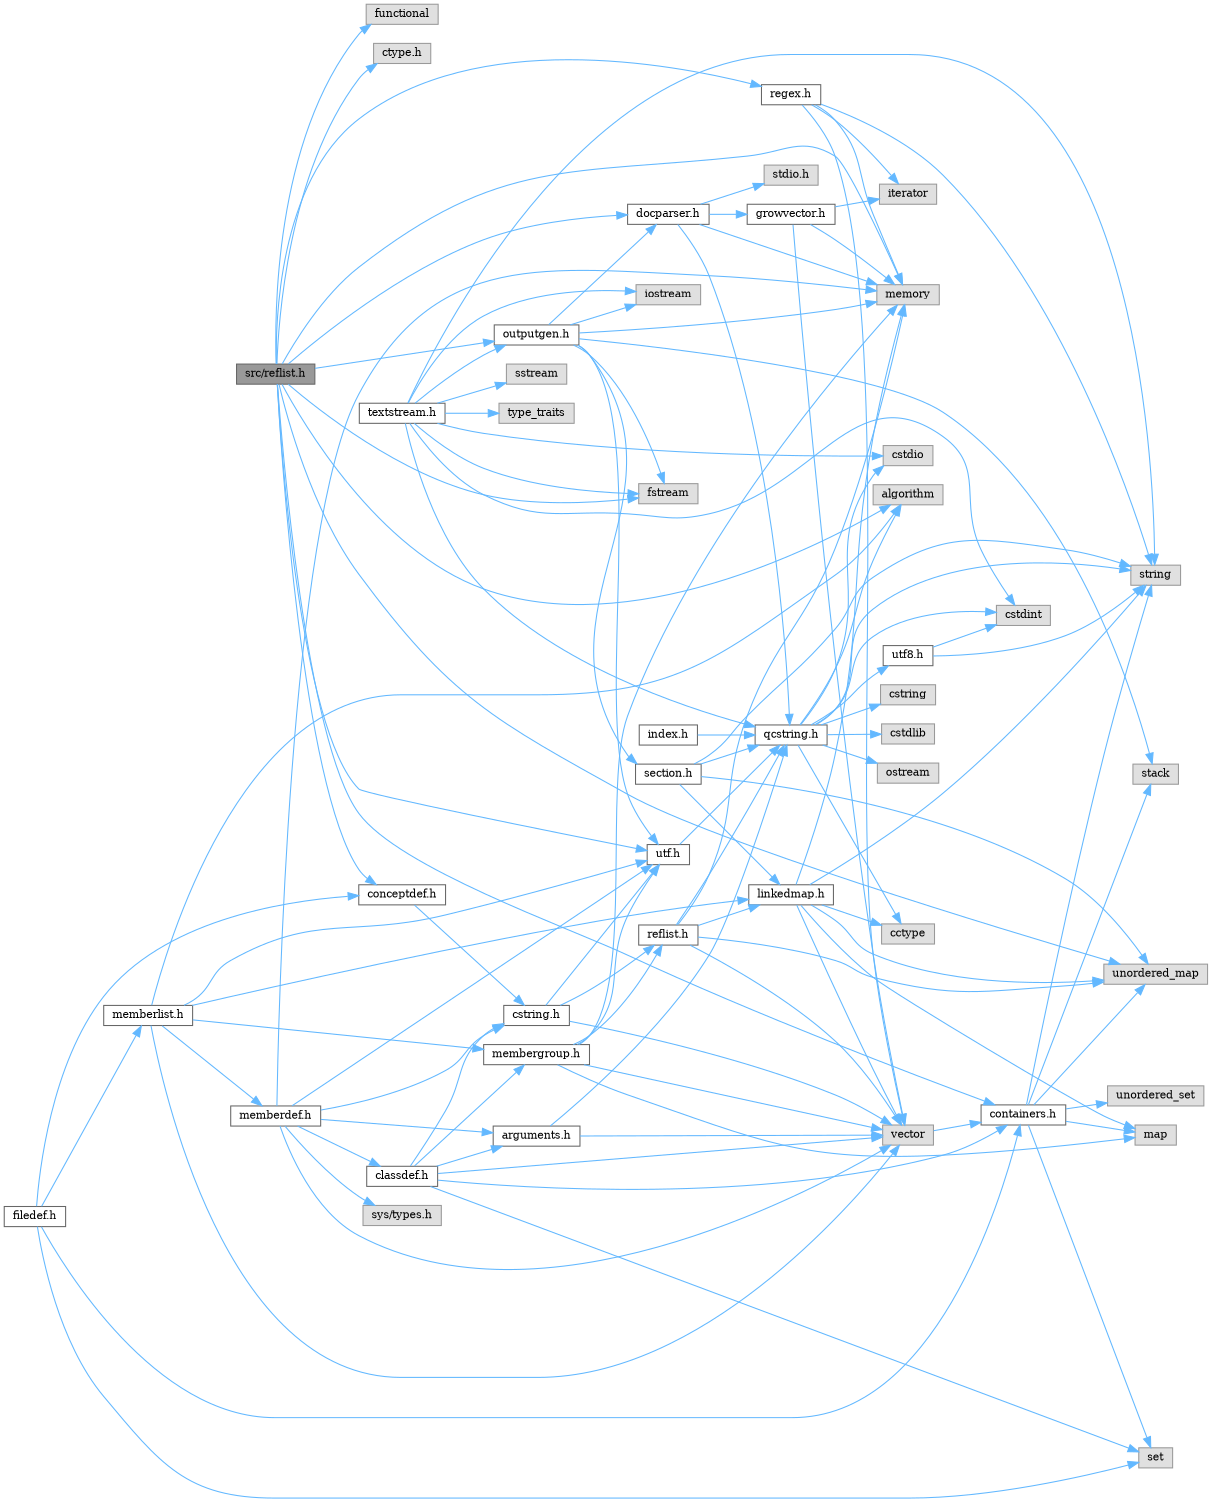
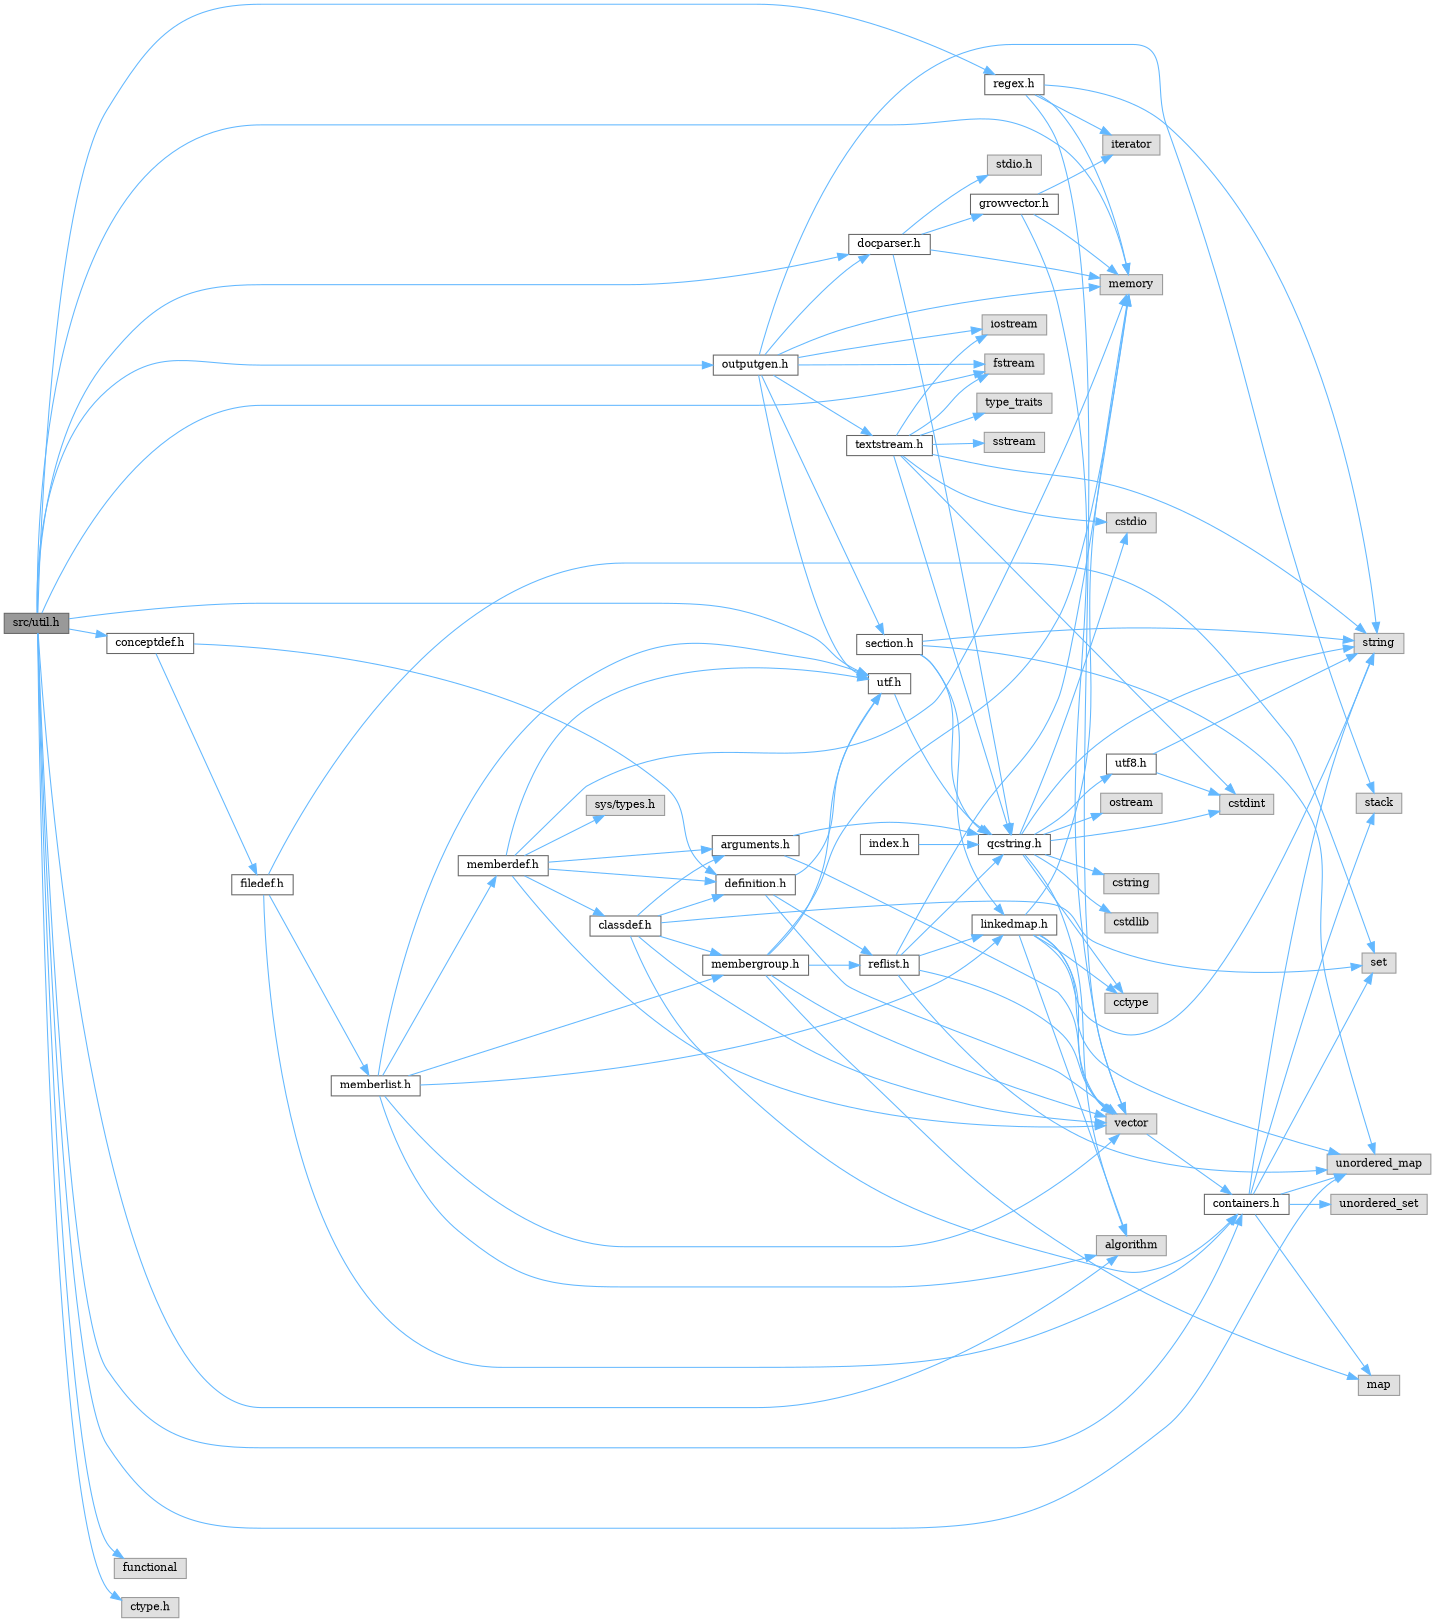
node "src/reflist.h": label "src/reflist.h" -> "src/util.h"
edge "textstream.h" -> "outputgen.h": reversed
edge "filedef.h" -> "conceptdef.h": reversed
node "cstring.h": label "cstring.h" -> "definition.h"
edge "linkedmap.h" -> "map": now "linkedmap.h" -> "algorithm"
